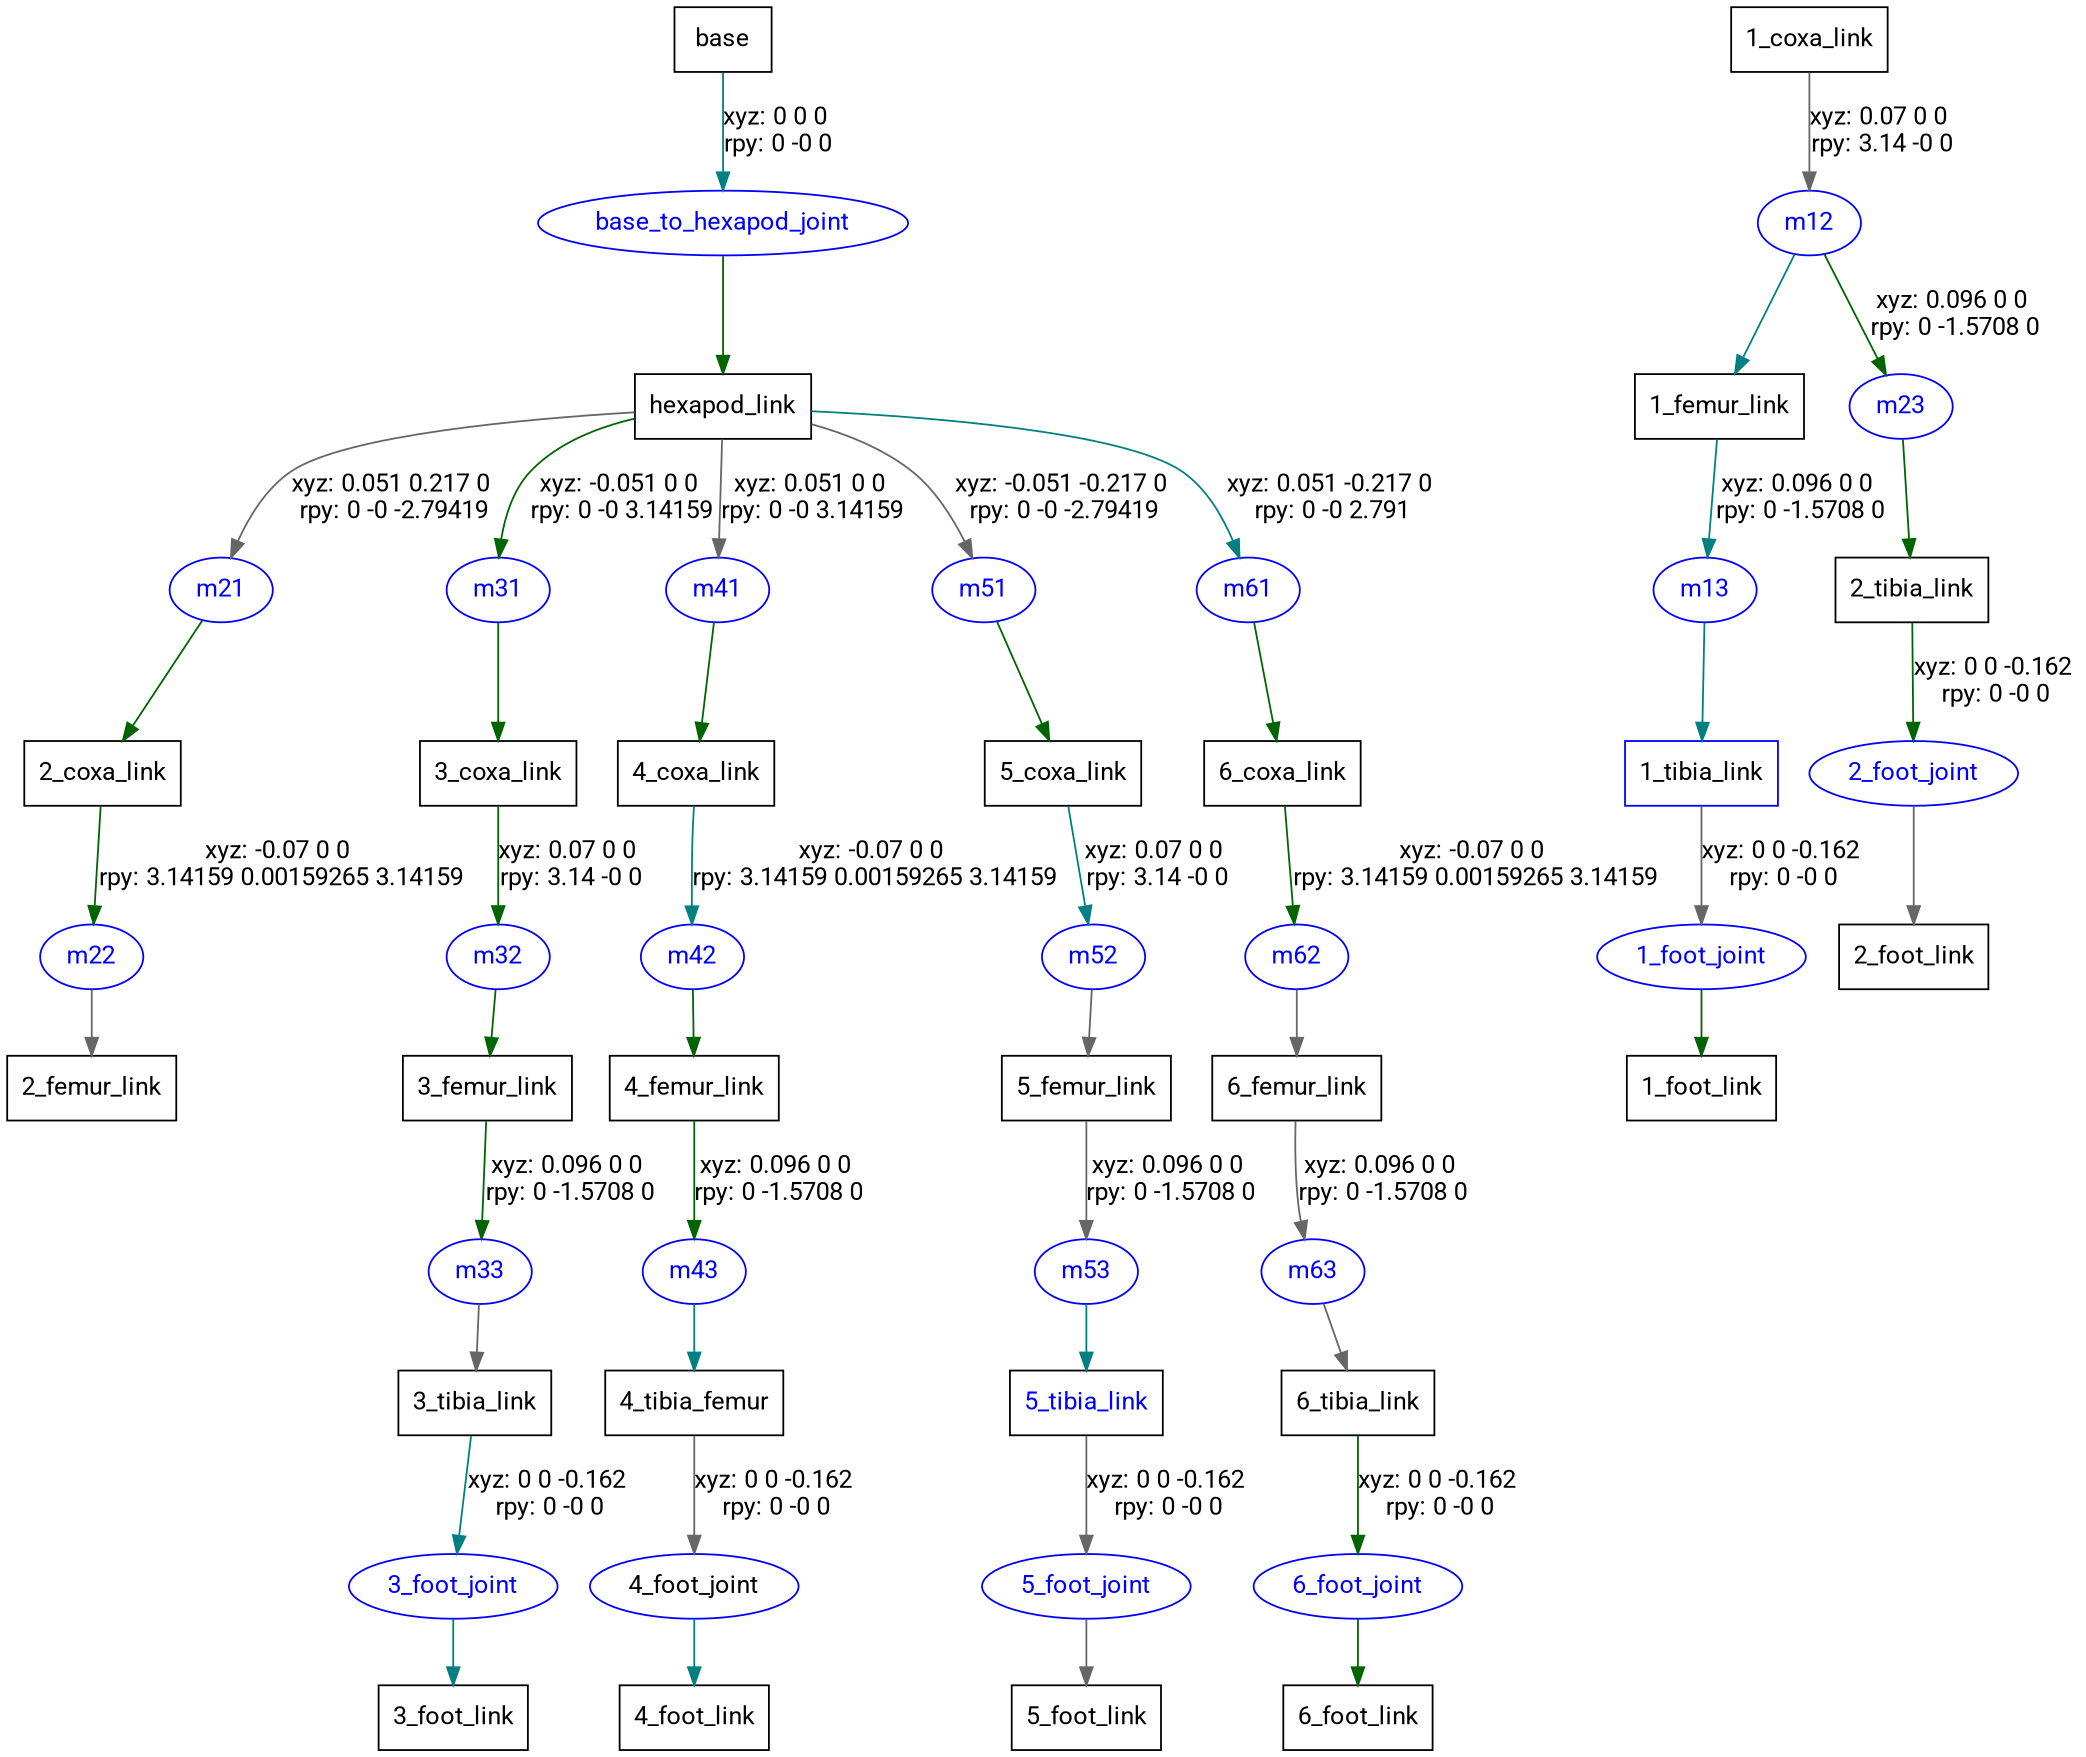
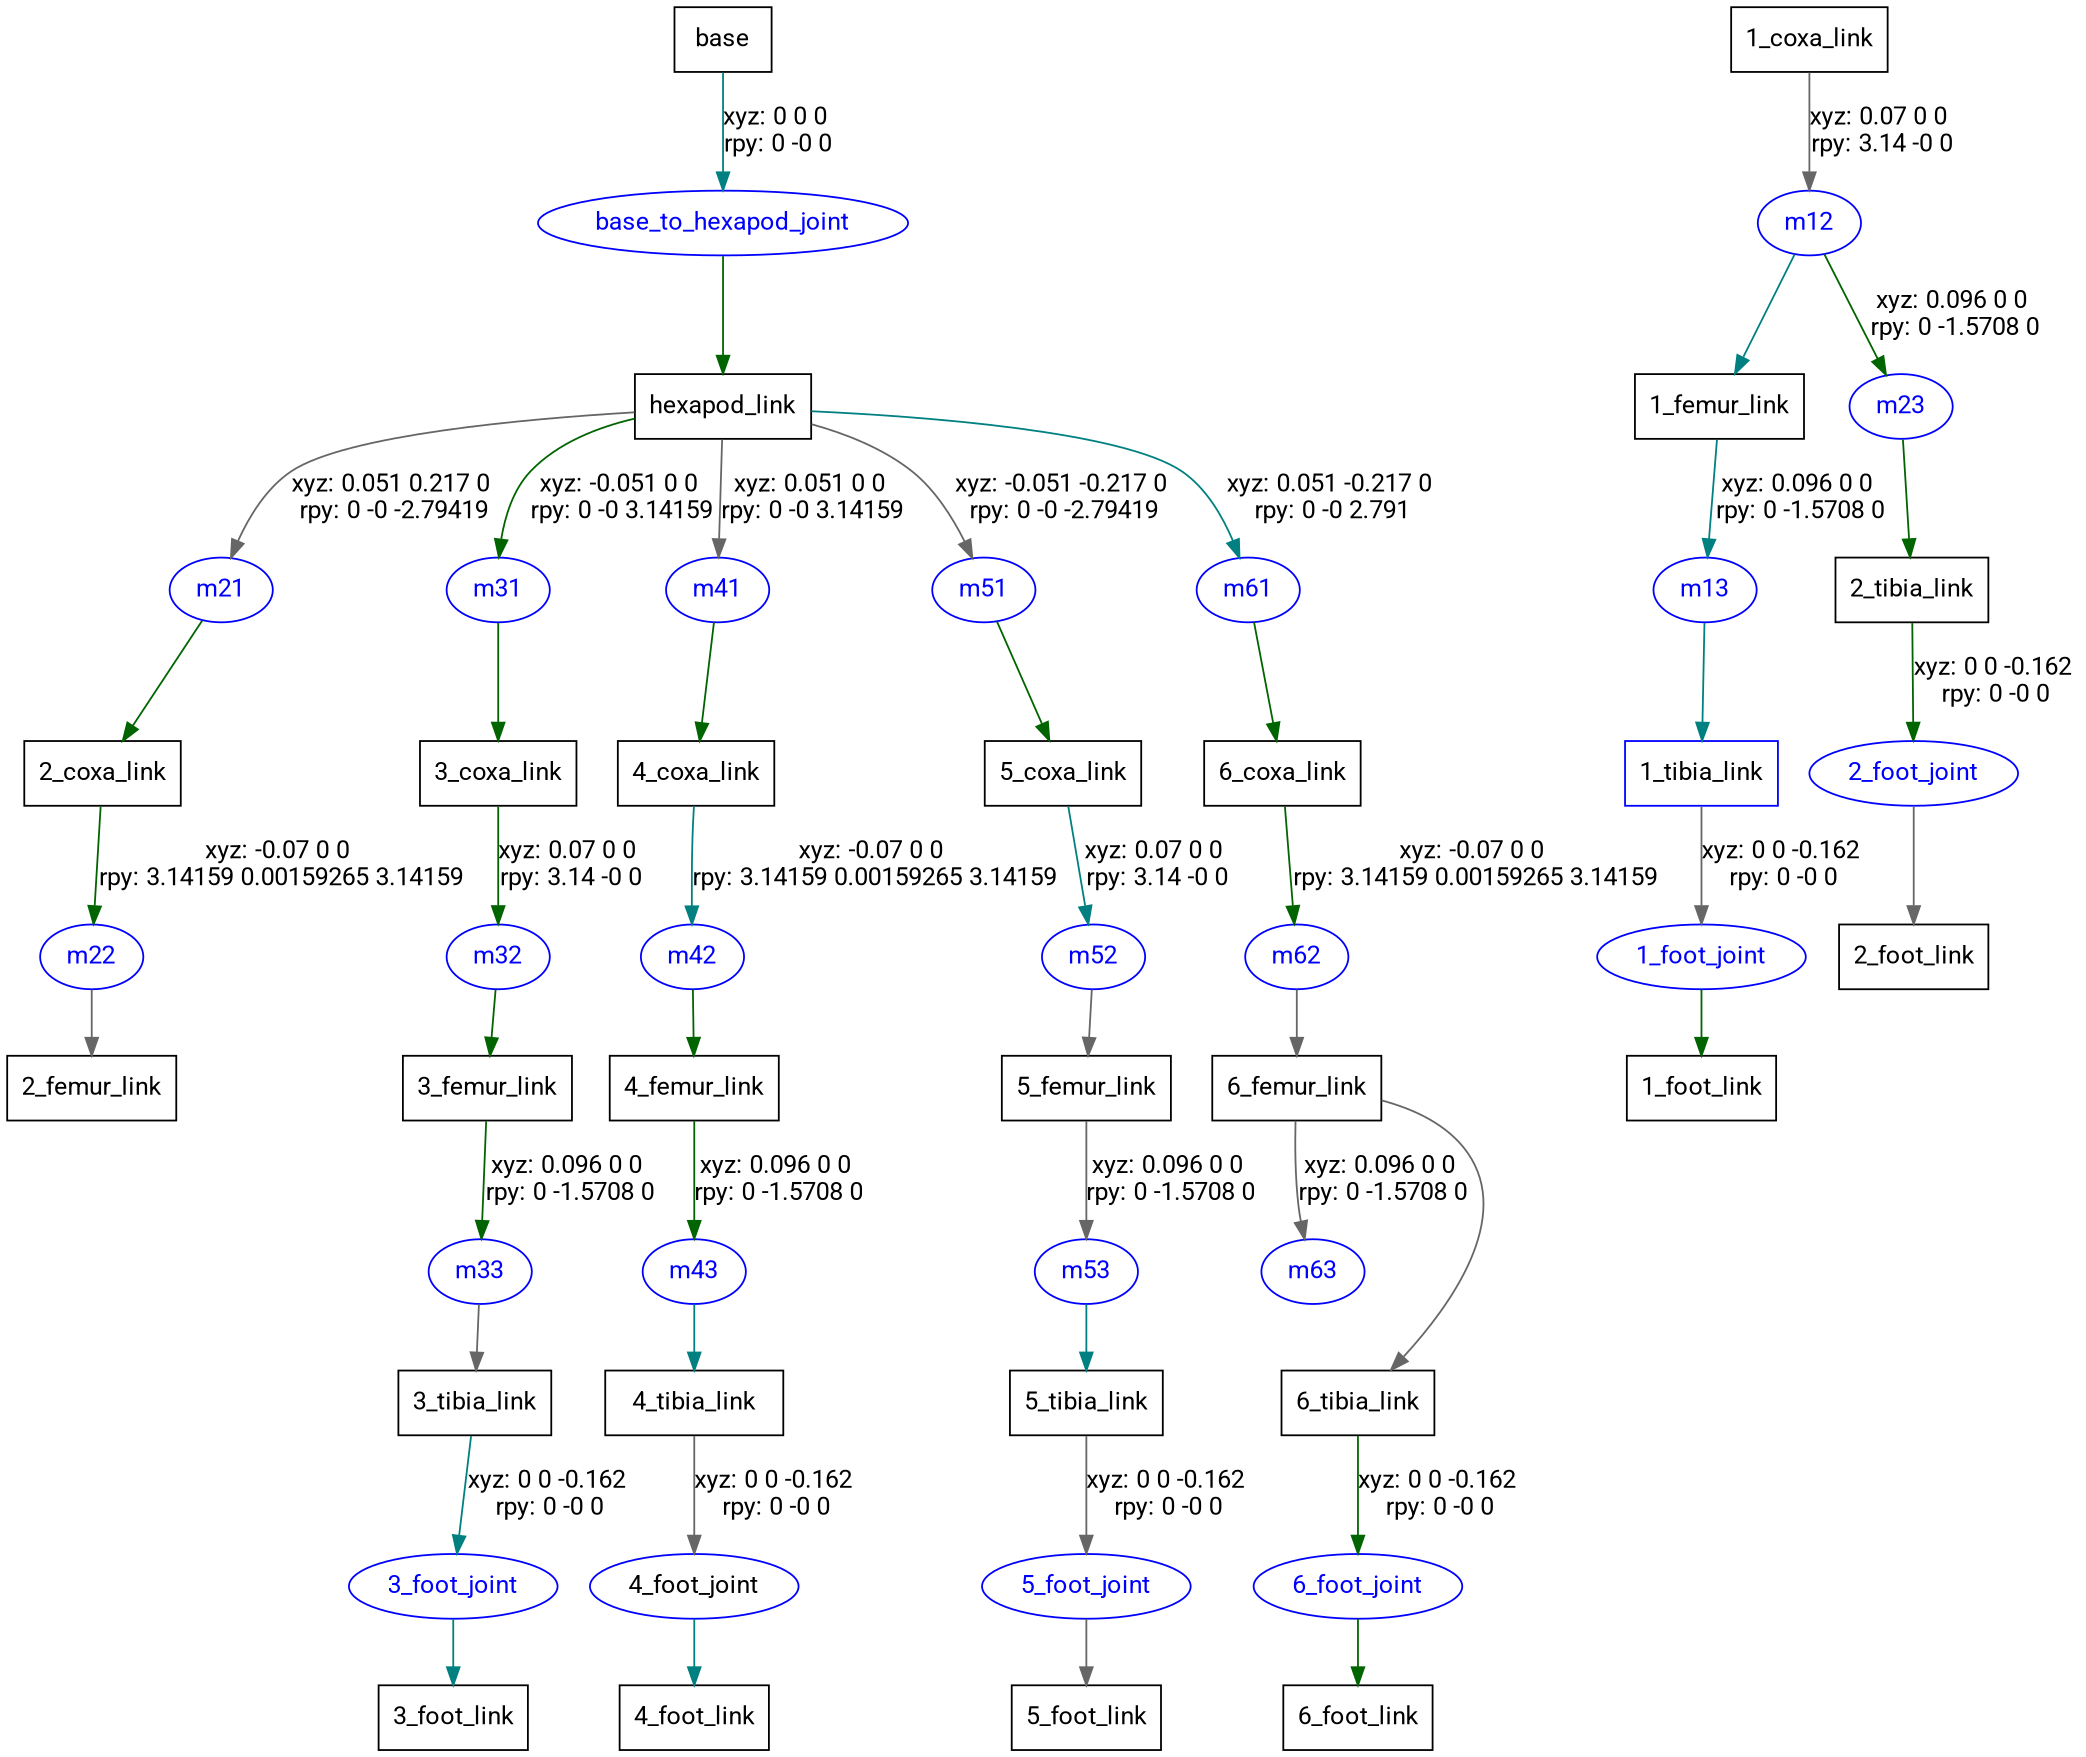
edge "m63" -> "6_tibia_link": now "6_femur_link" -> "6_tibia_link"
node "4_tibia_femur": label "4_tibia_femur" -> "4_tibia_link"
node "5_tibia_link": fontcolor blue -> black
